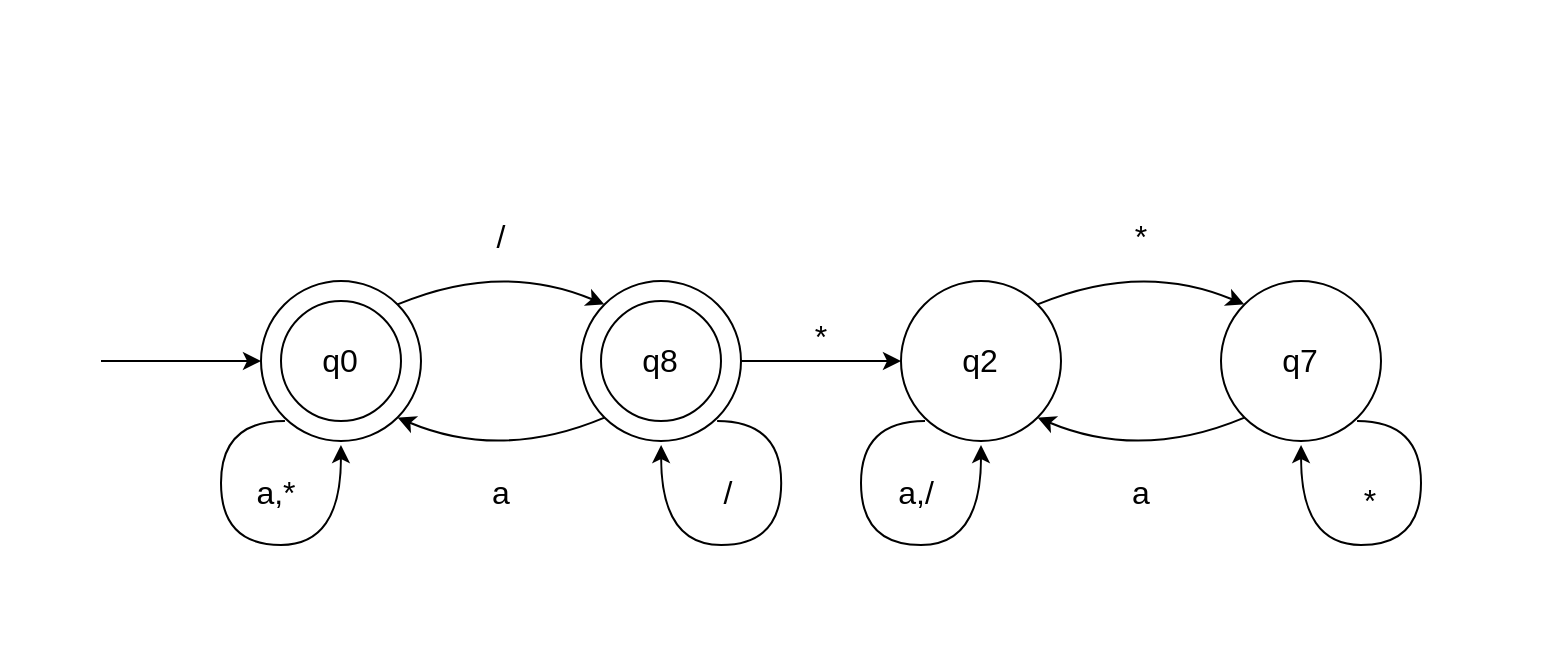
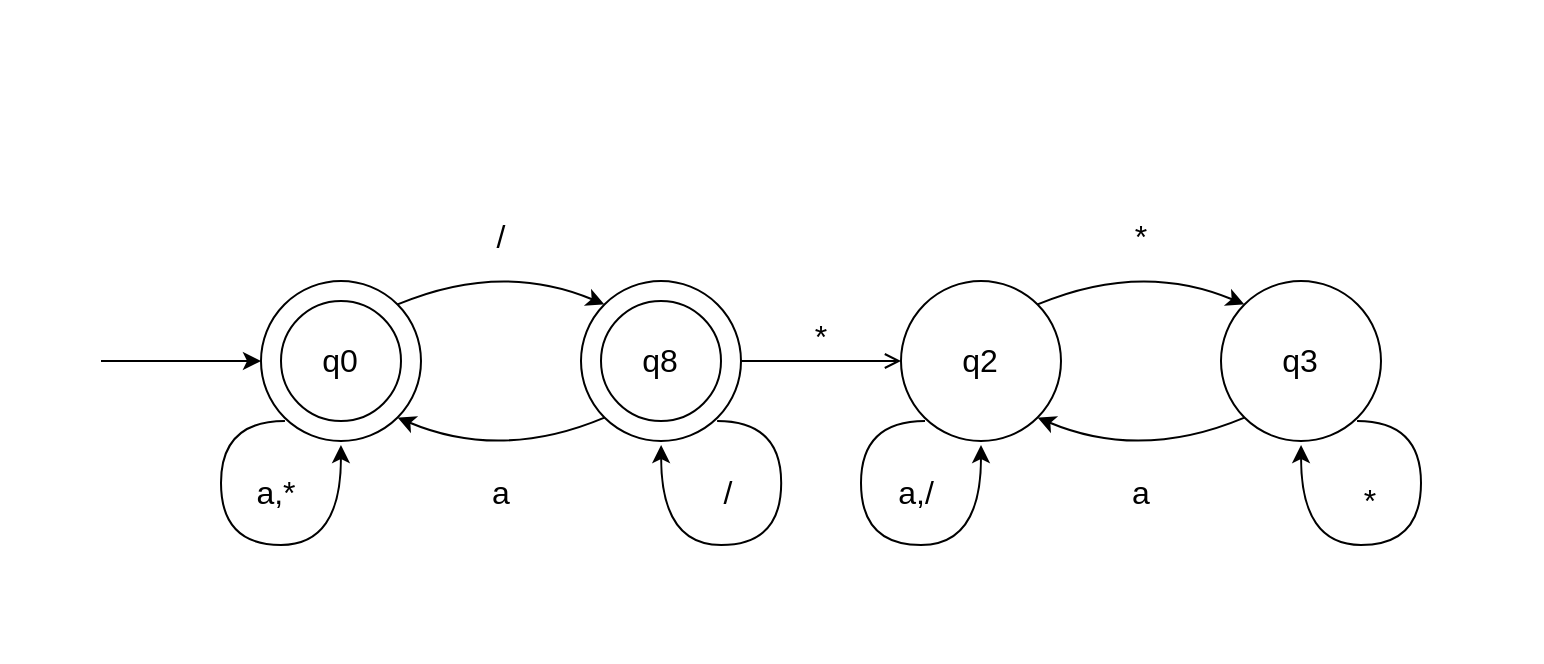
edge "q8" -> "q2": arrowhead classic -> open
node "q7": label "q7" -> "q3"
